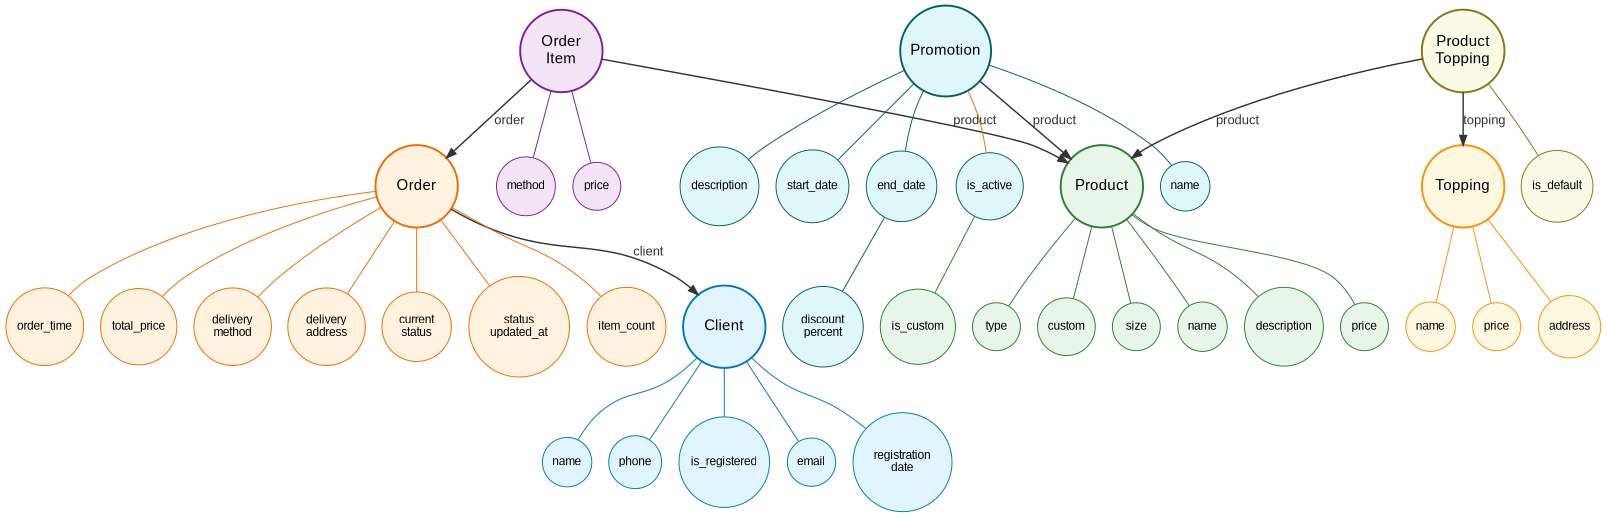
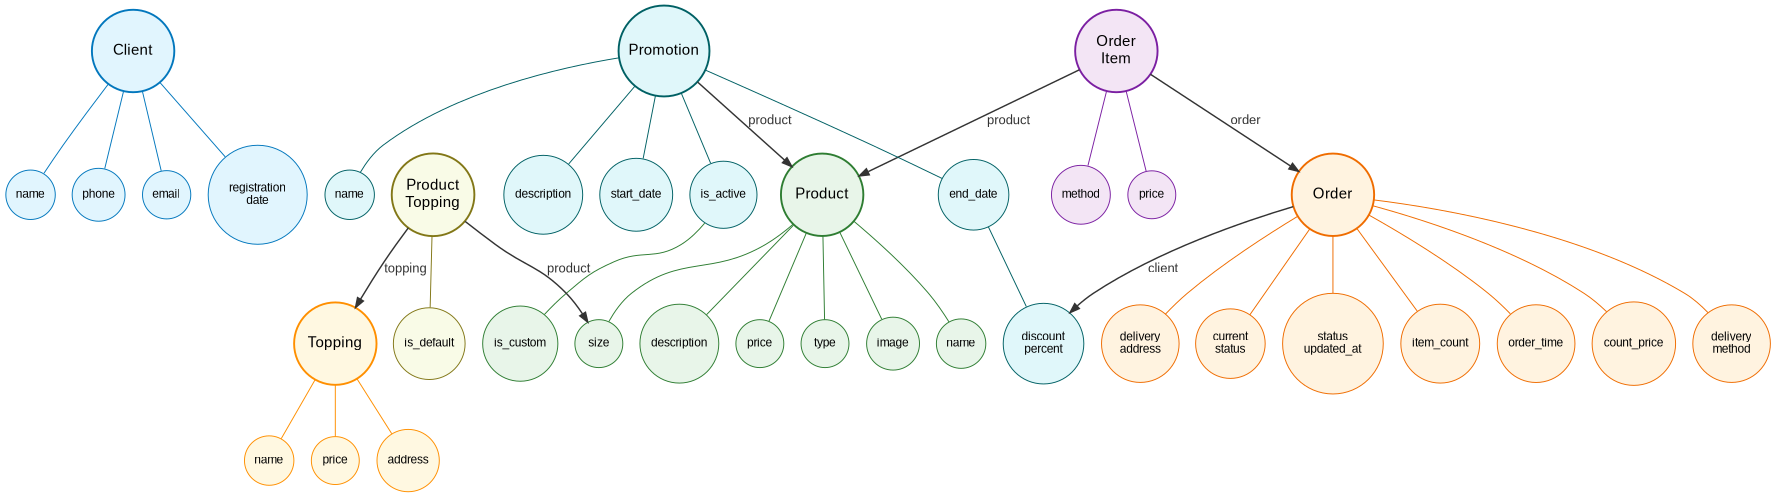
edge "Product Topping" -> "Product": now "Product Topping" -> "size"
edge "Promotion" -- "is_active": color #ef6c00 -> #006064
edge "Order" -> "Client": now "Order" -> "discount percent"
node "total_price": label "total_price" -> "count_price"
node "custom": label "custom" -> "image"
node "is_registered": removed
